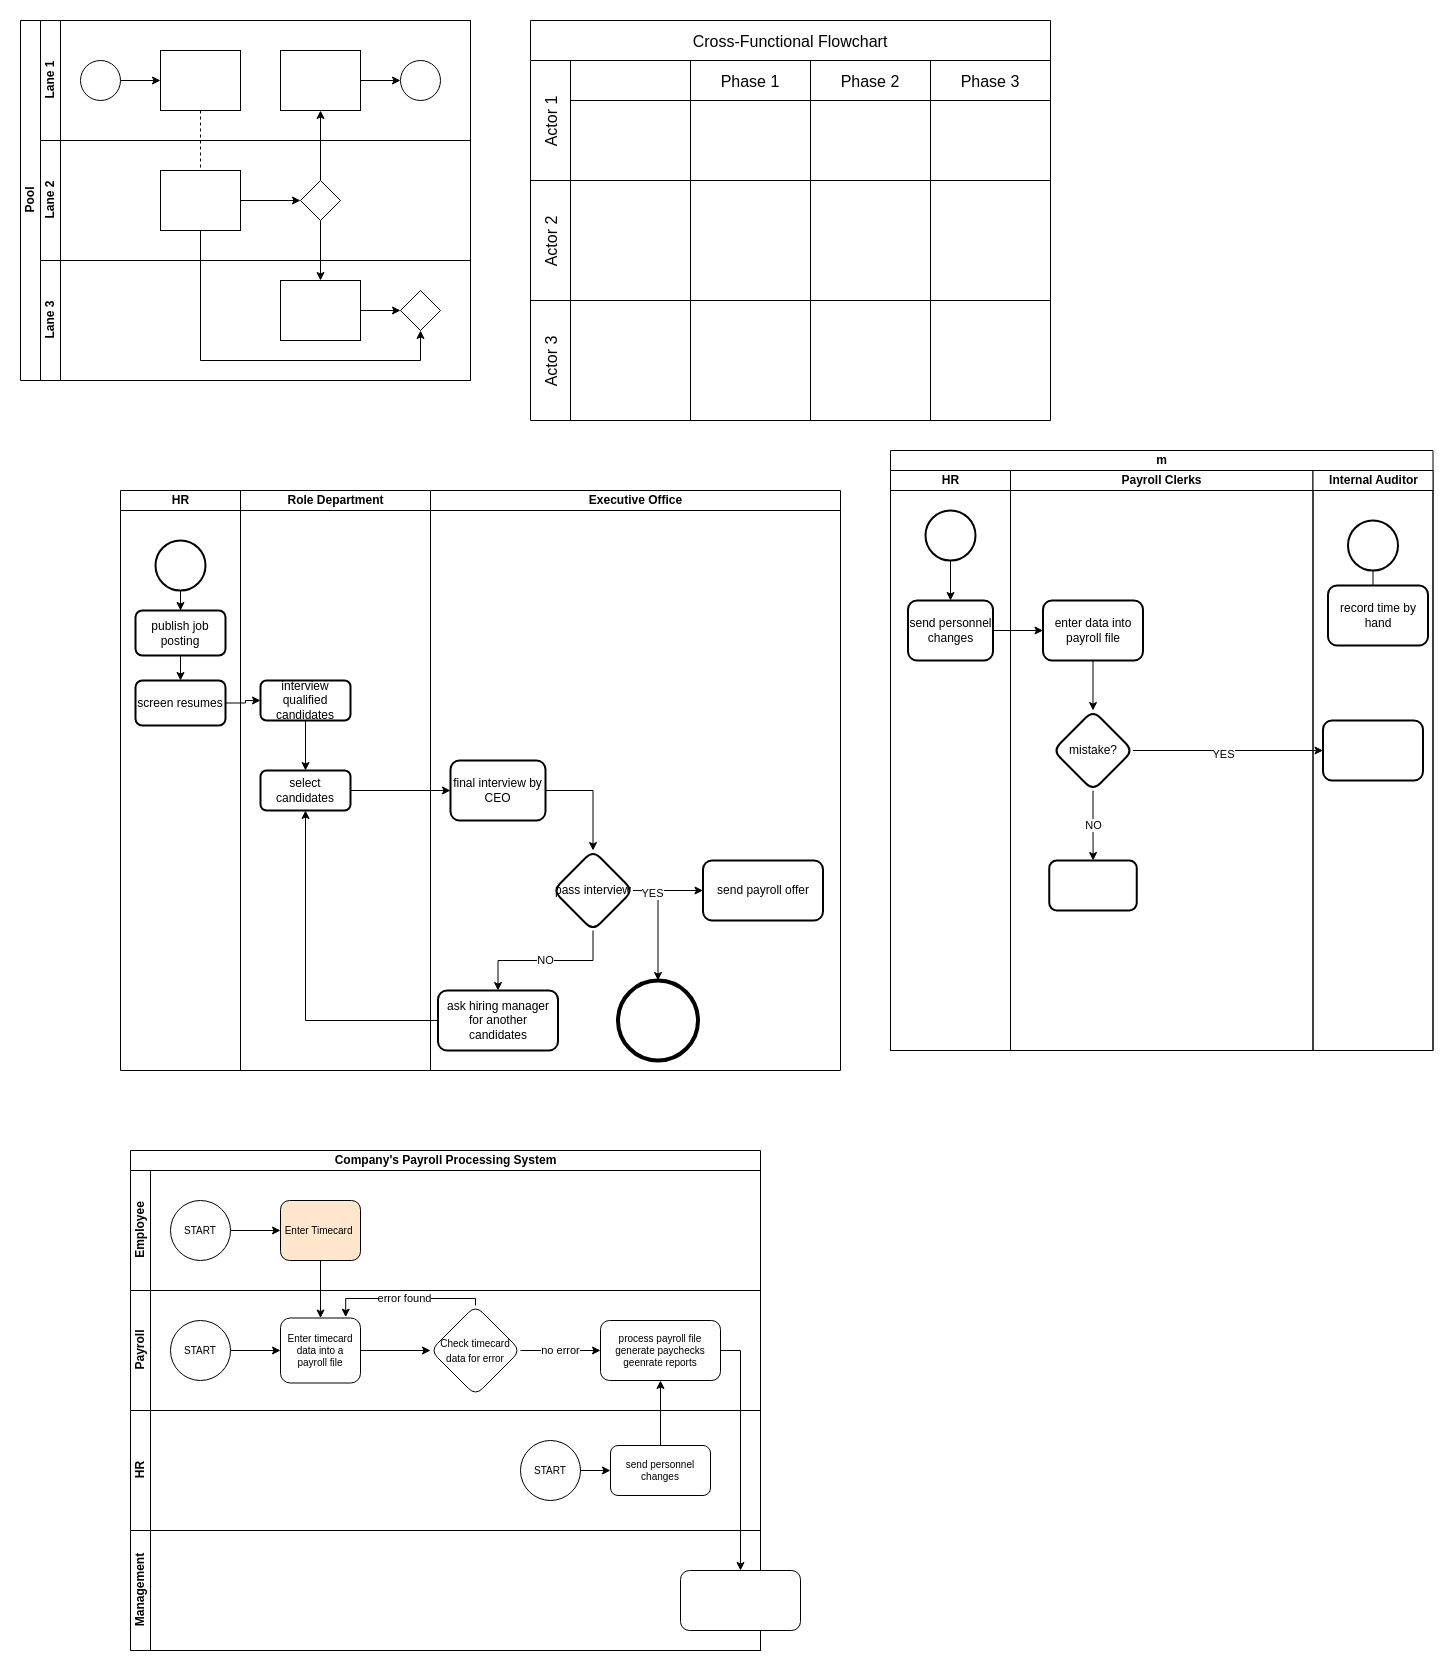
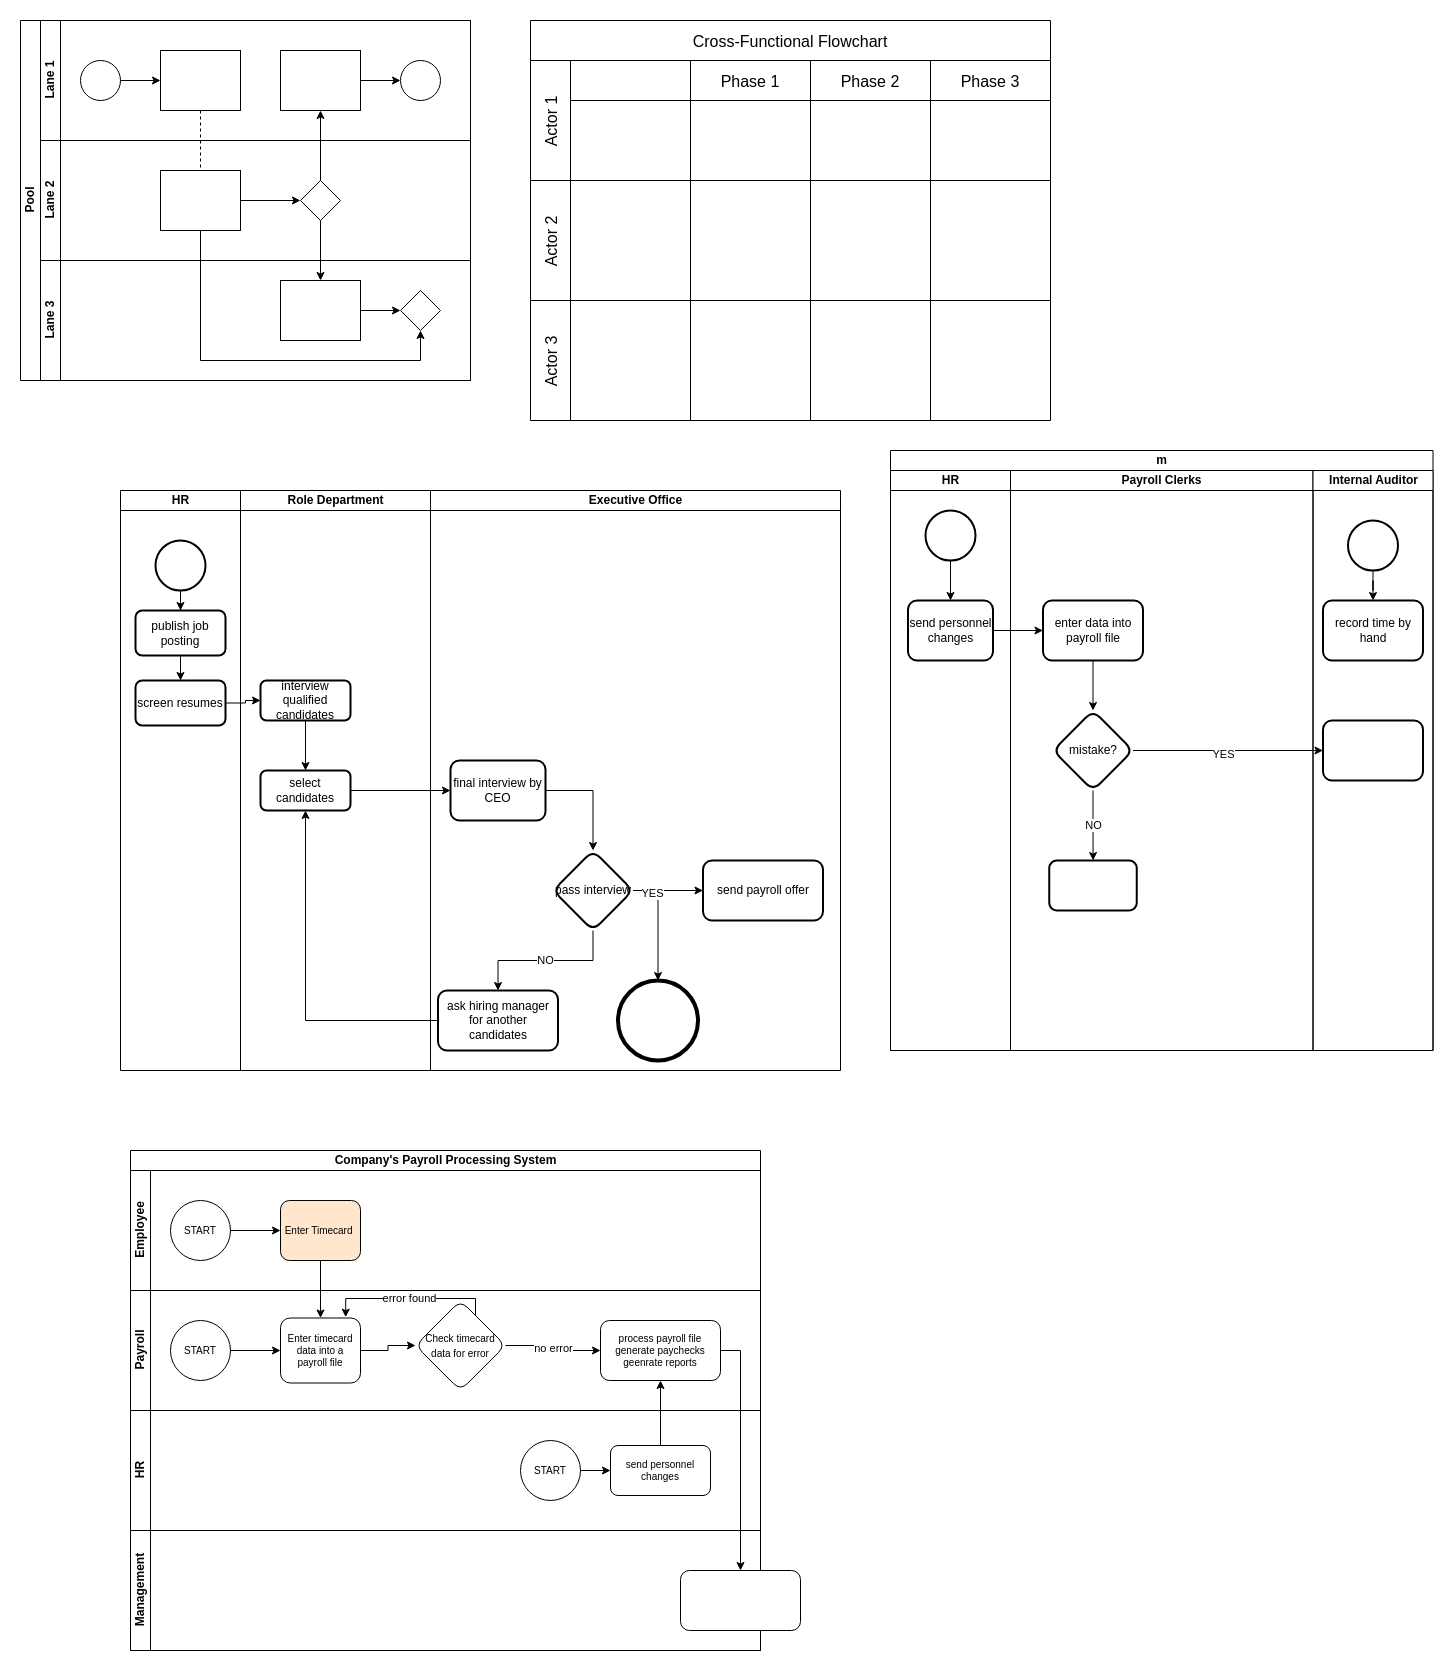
node "record time by hand": moved (1378, 616) -> (1373, 631)
node "Check timecard data for error": moved (476, 1351) -> (461, 1346)
